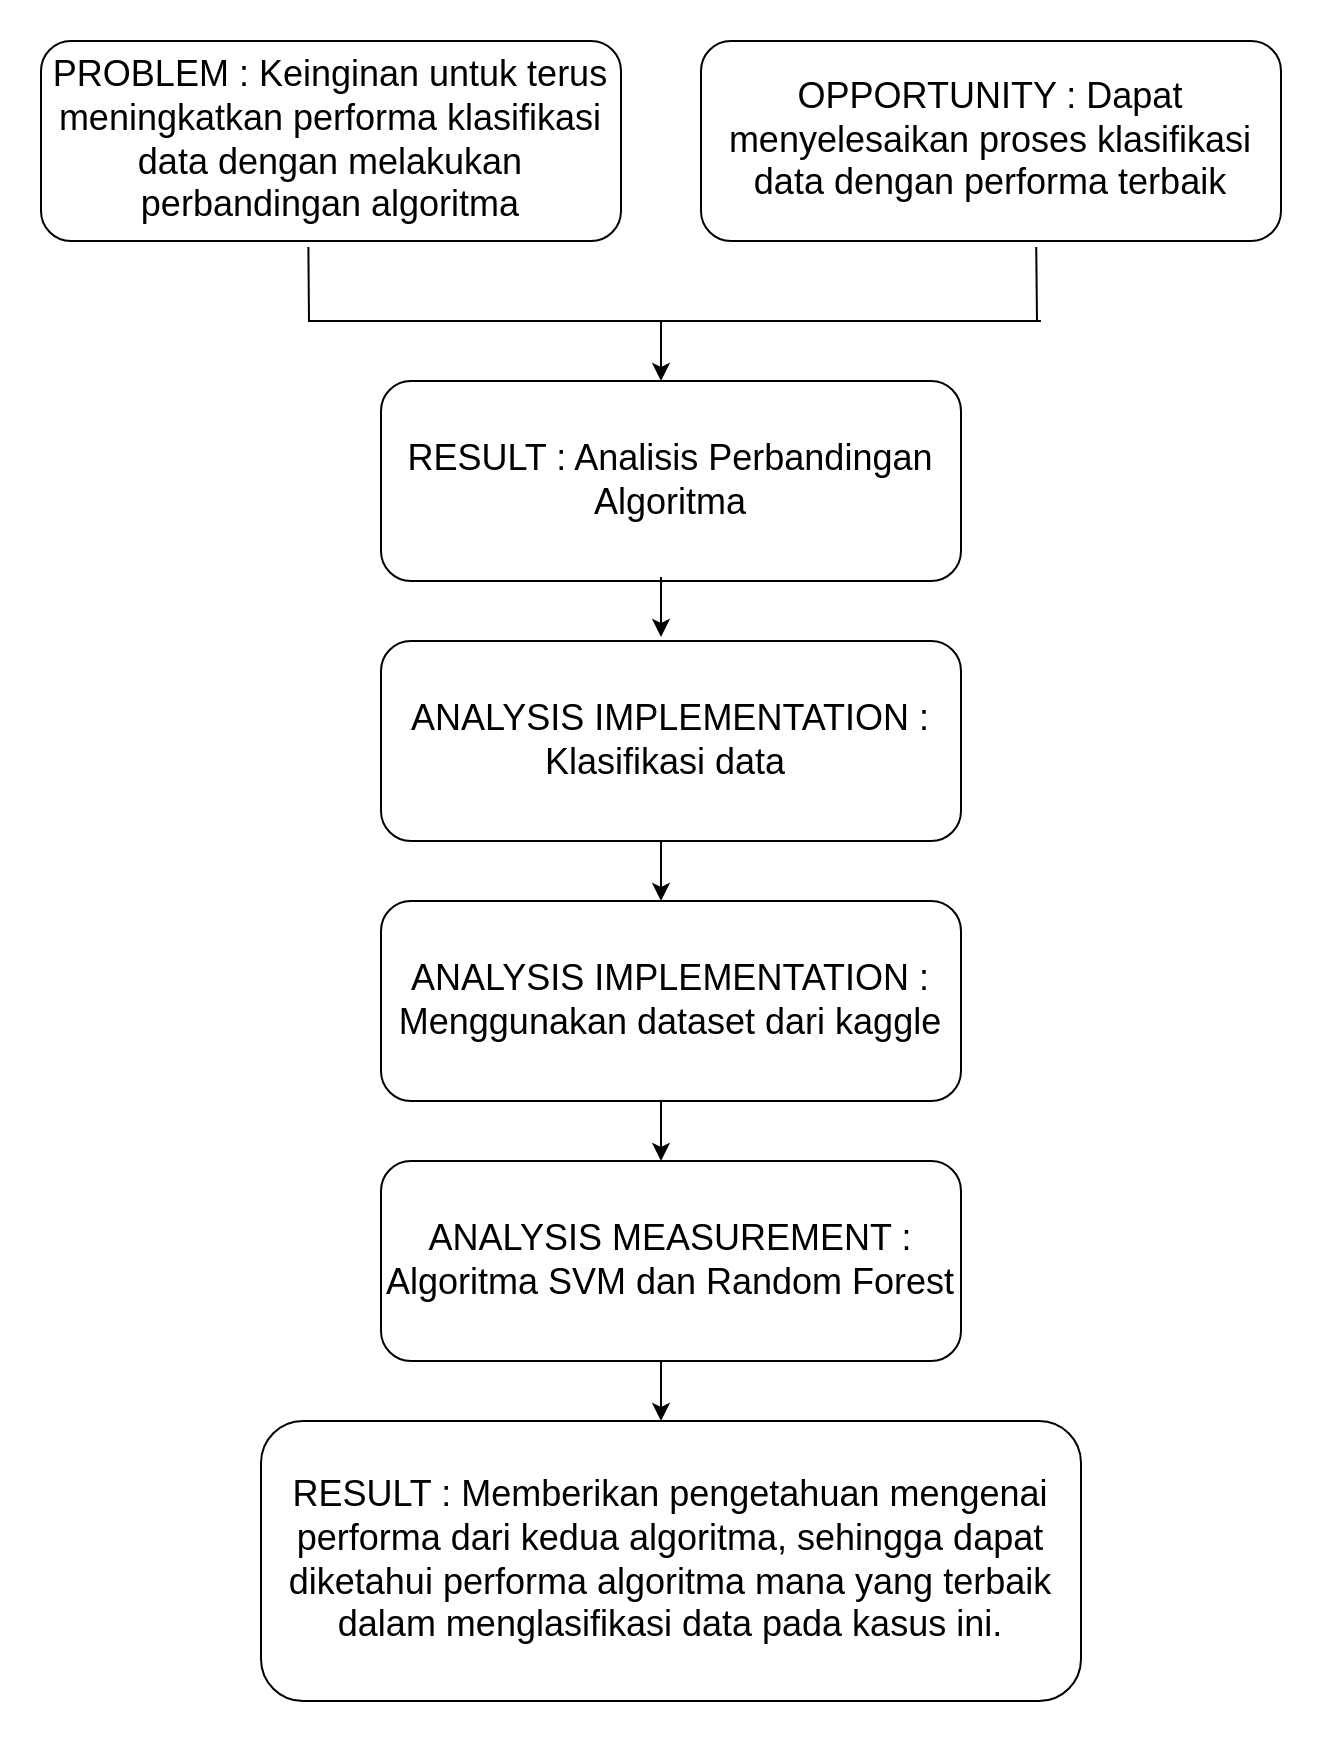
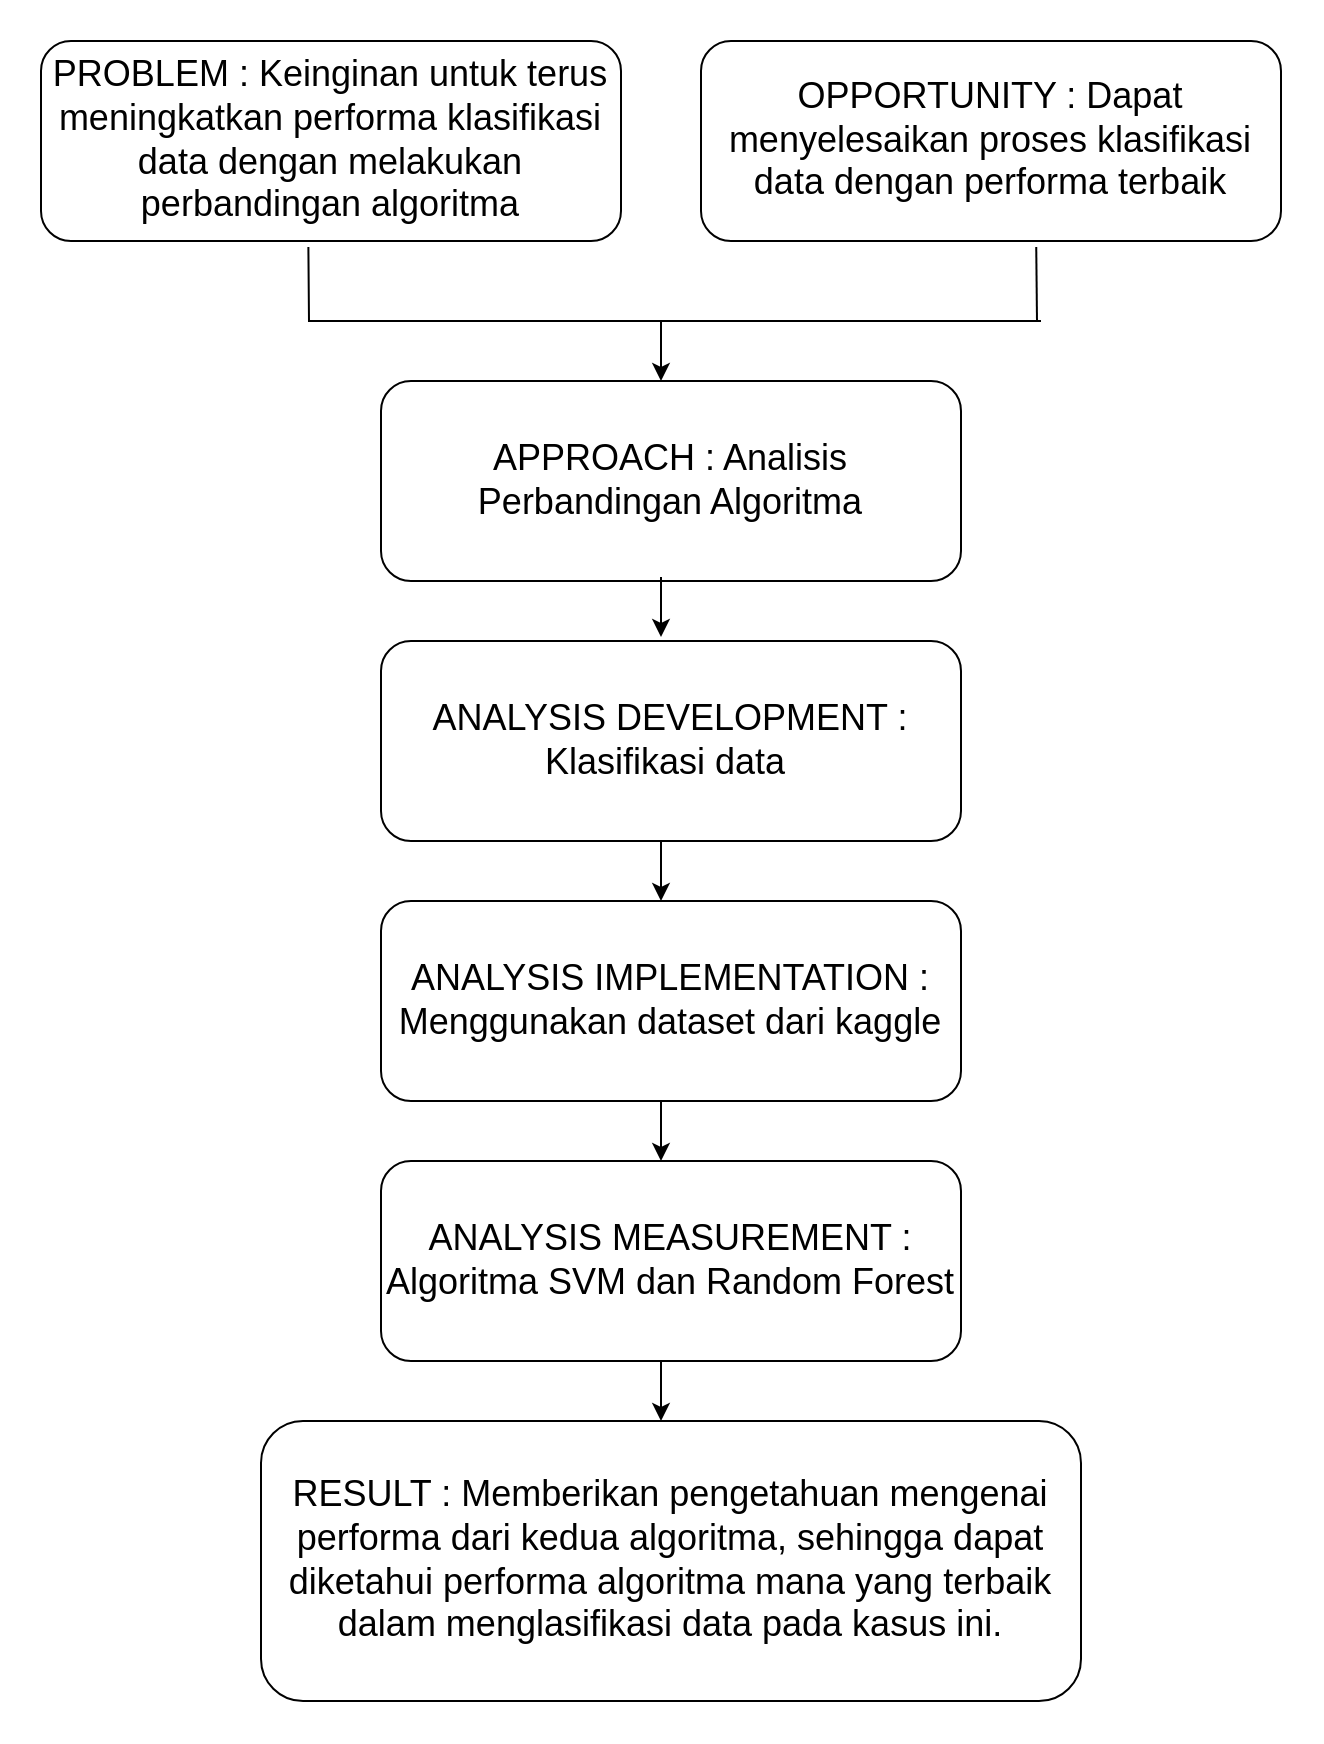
node "RESULT : Analisis Perbandingan Algoritma": label "RESULT : Analisis Perbandingan Algoritma" -> "APPROACH : Analisis Perbandingan Algoritma"
node "ANALYSIS IMPLEMENTATION : Klasifikasi data": label "ANALYSIS IMPLEMENTATION : Klasifikasi data" -> "ANALYSIS DEVELOPMENT : Klasifikasi data"
